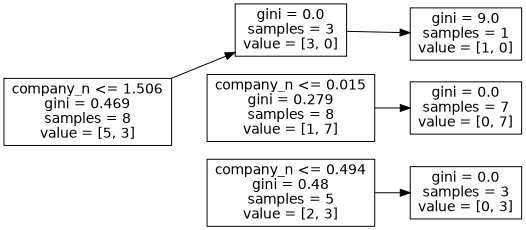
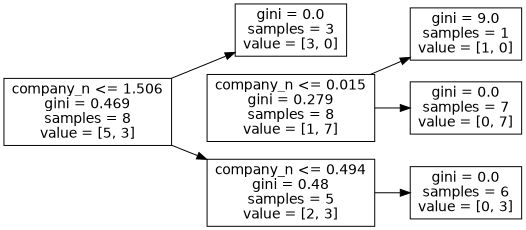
edge "gini = 0.0 samples = 3 value = [3, 0]" -> "gini = 9.0 samples = 1 value = [1, 0]": now "company_n <= 0.015 gini = 0.279 samples = 8 value = [1, 7]" -> "gini = 9.0 samples = 1 value = [1, 0]"
edge "company_n <= 1.506 gini = 0.469 samples = 8 value = [5, 3]" -> "company_n <= 0.494 gini = 0.48 samples = 5 value = [2, 3]": added
node "gini = 0.0 samples = 3 value = [0, 3]": label "gini = 0.0 samples = 3 value = [0, 3]" -> "gini = 0.0 samples = 6 value = [0, 3]"
